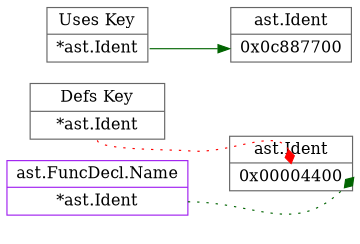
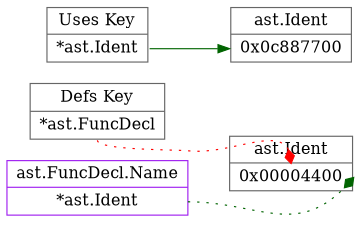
node "Defs Key": text "*ast.Ident" -> "*ast.FuncDecl"
